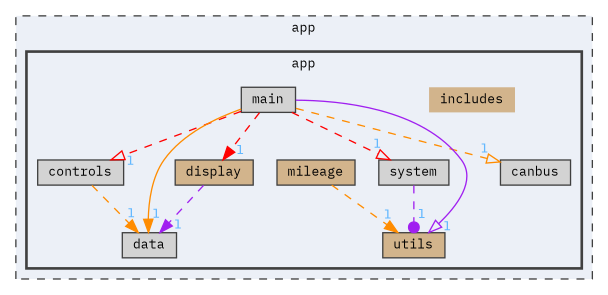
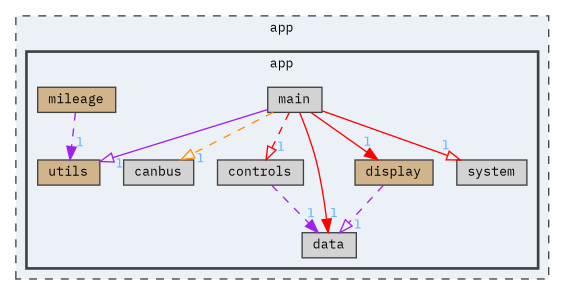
node "includes": removed
edge "main" -> "display": style dashed -> solid
edge "main" -> "system": style dashed -> solid
edge "main" -> "data": color darkorange -> red
edge "controls" -> "data": color darkorange -> purple
edge "display" -> "data": arrowhead normal -> onormal
edge "system" -> "utils": removed
edge "mileage" -> "utils": color darkorange -> purple
